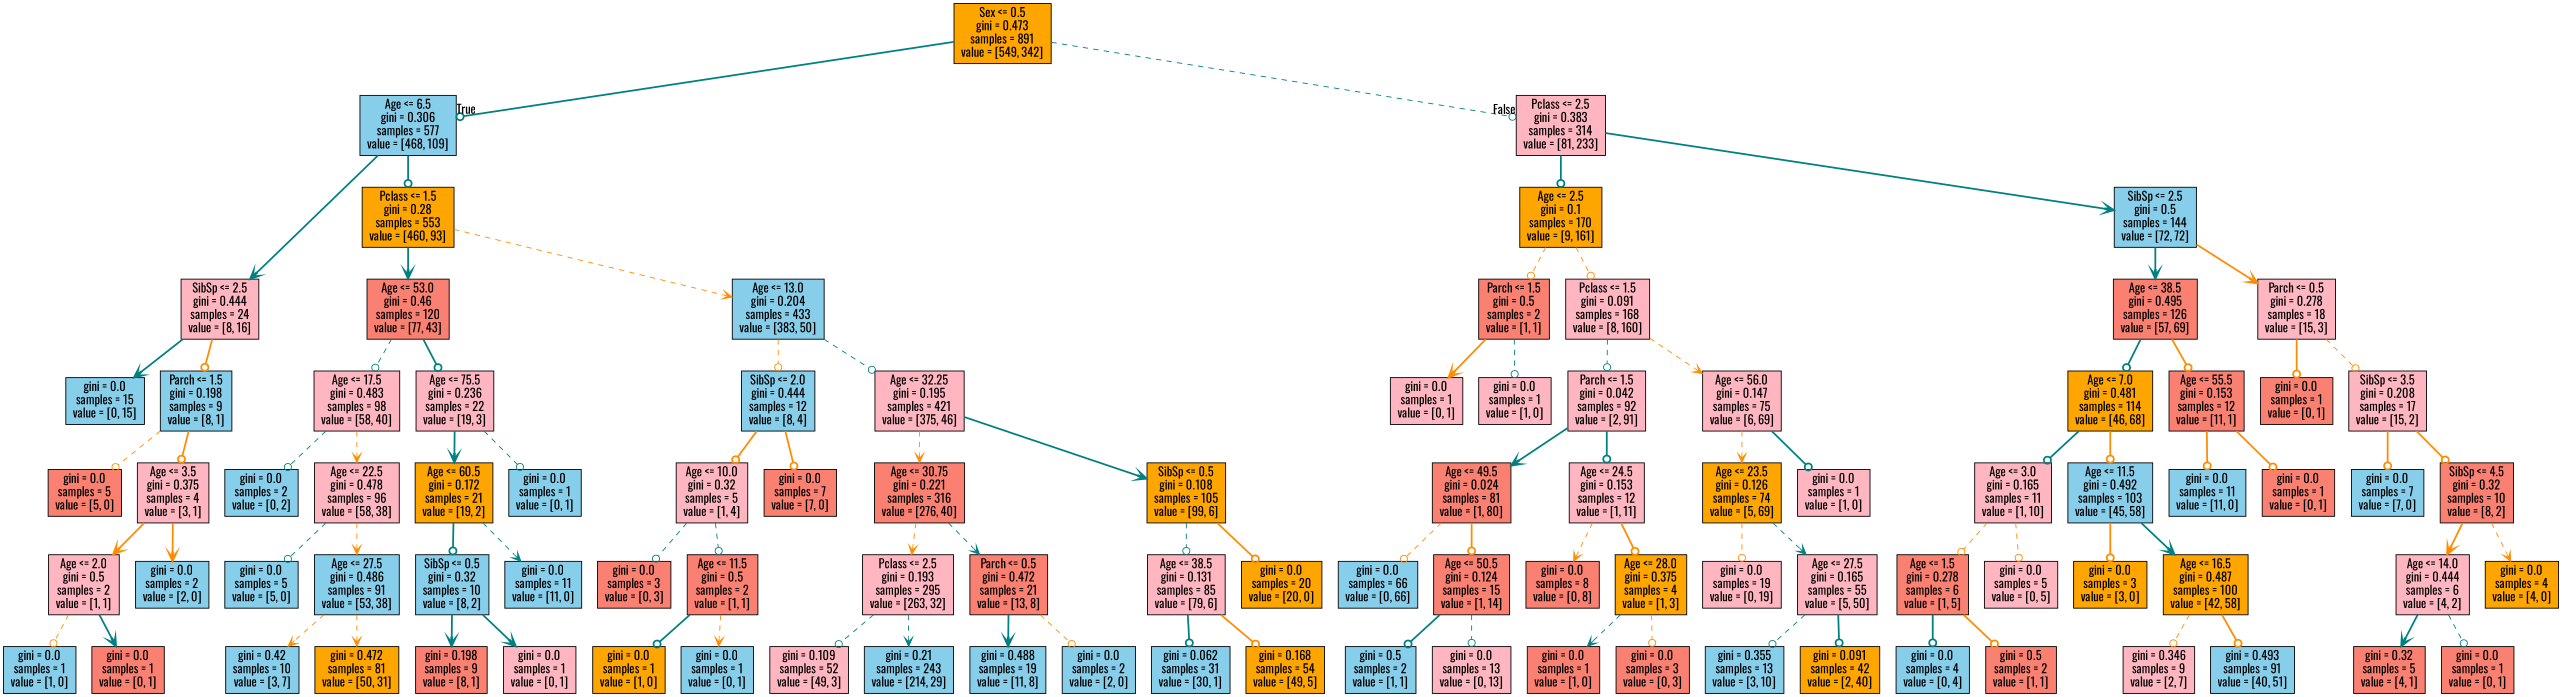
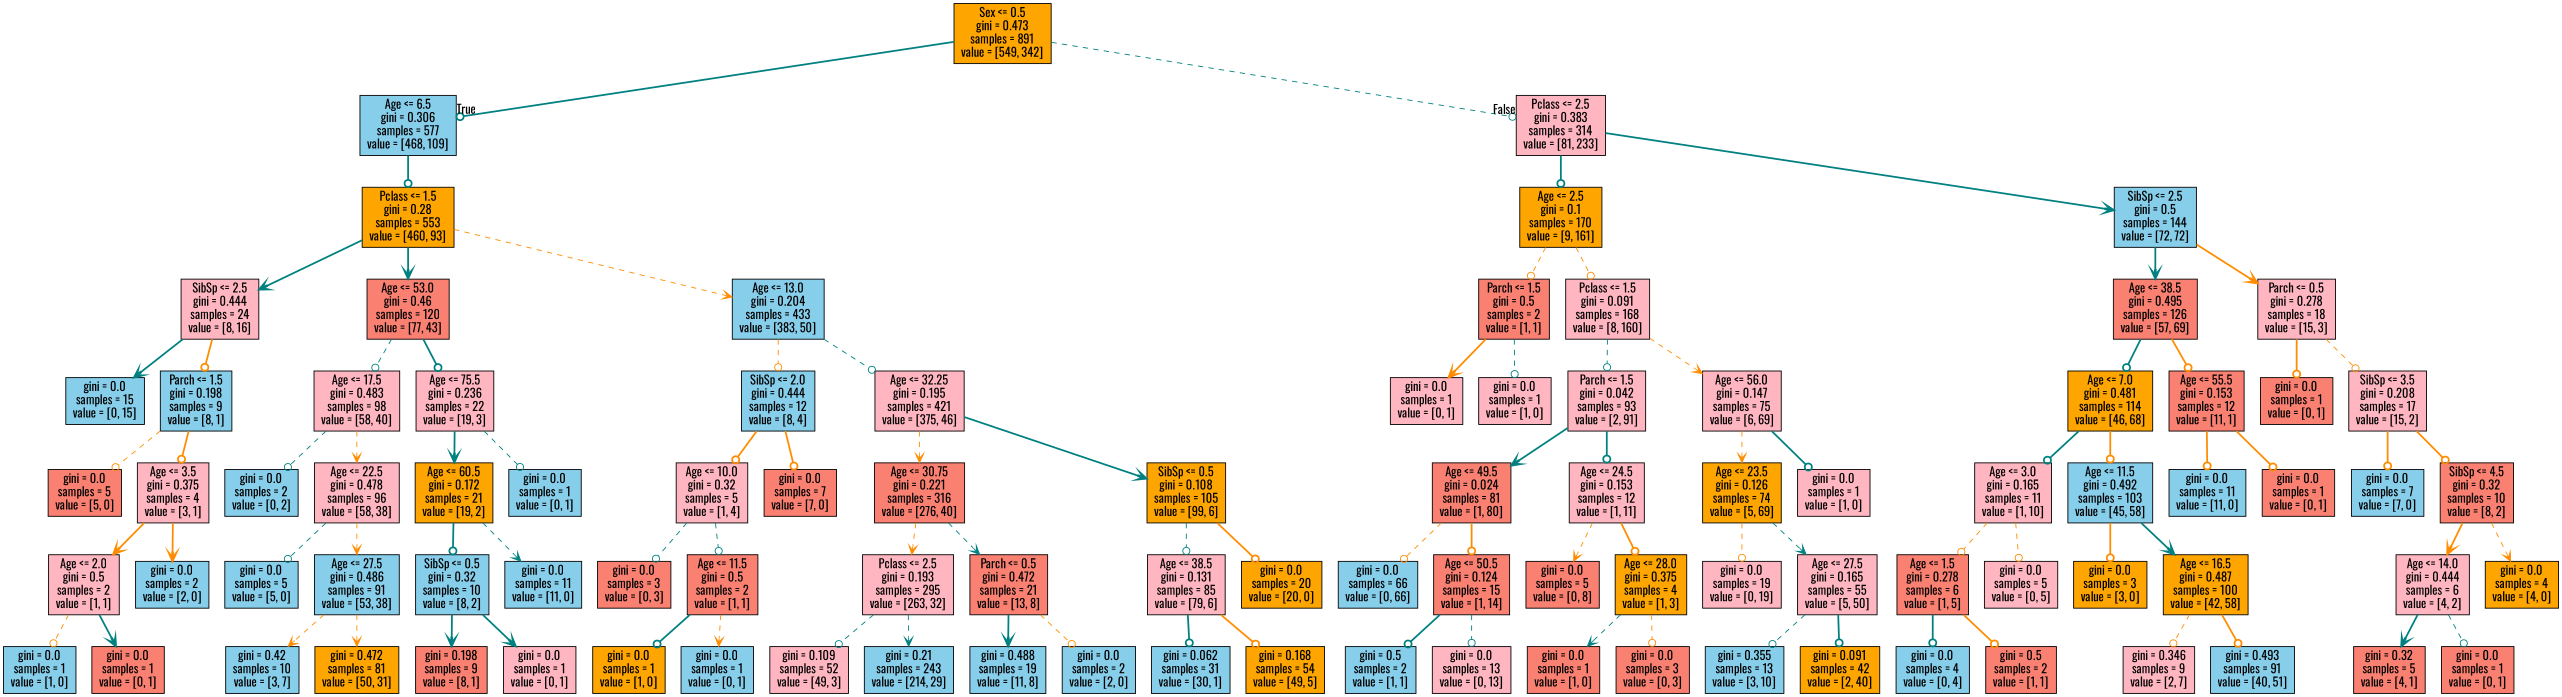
edge "Age <= 6.5 gini = 0.306 samples = 577 value = [468, 109]" -> "SibSp <= 2.5 gini = 0.444 samples = 24 value = [8, 16]": now "Pclass <= 1.5 gini = 0.28 samples = 553 value = [460, 93]" -> "SibSp <= 2.5 gini = 0.444 samples = 24 value = [8, 16]"
node "Parch <= 1.5 gini = 0.042 samples = 92 value = [2, 91]": label "Parch <= 1.5 gini = 0.042 samples = 92 value = [2, 91]" -> "Parch <= 1.5 gini = 0.042 samples = 93 value = [2, 91]"
node "gini = 0.0 samples = 8 value = [0, 8]": label "gini = 0.0 samples = 8 value = [0, 8]" -> "gini = 0.0 samples = 5 value = [0, 8]"
